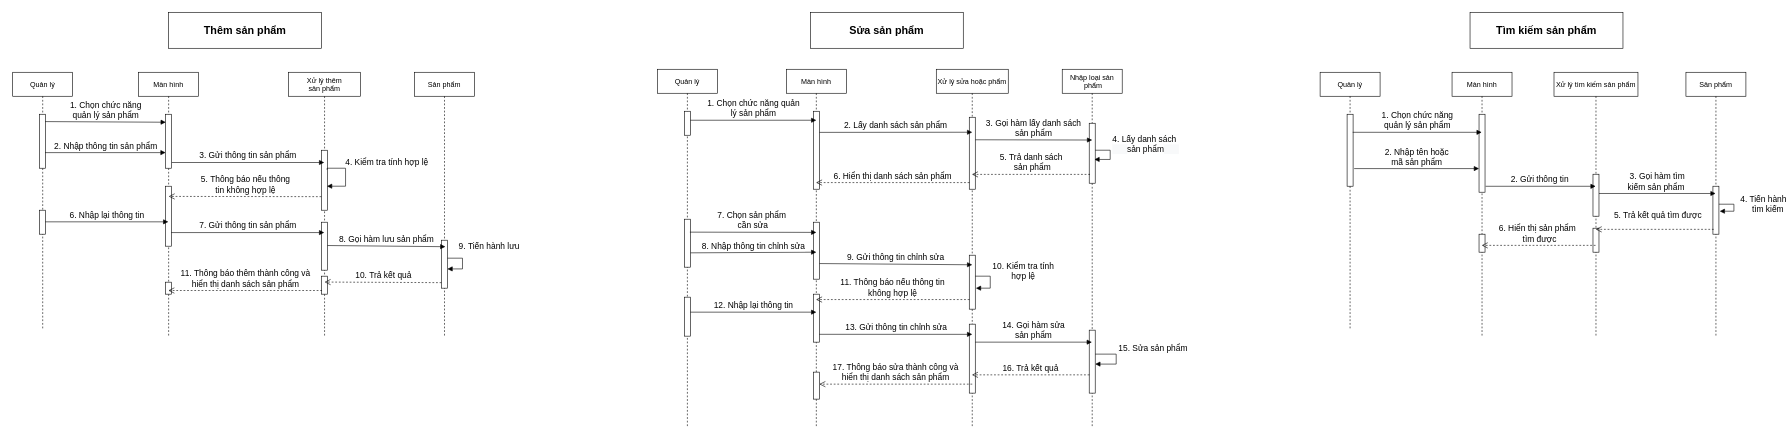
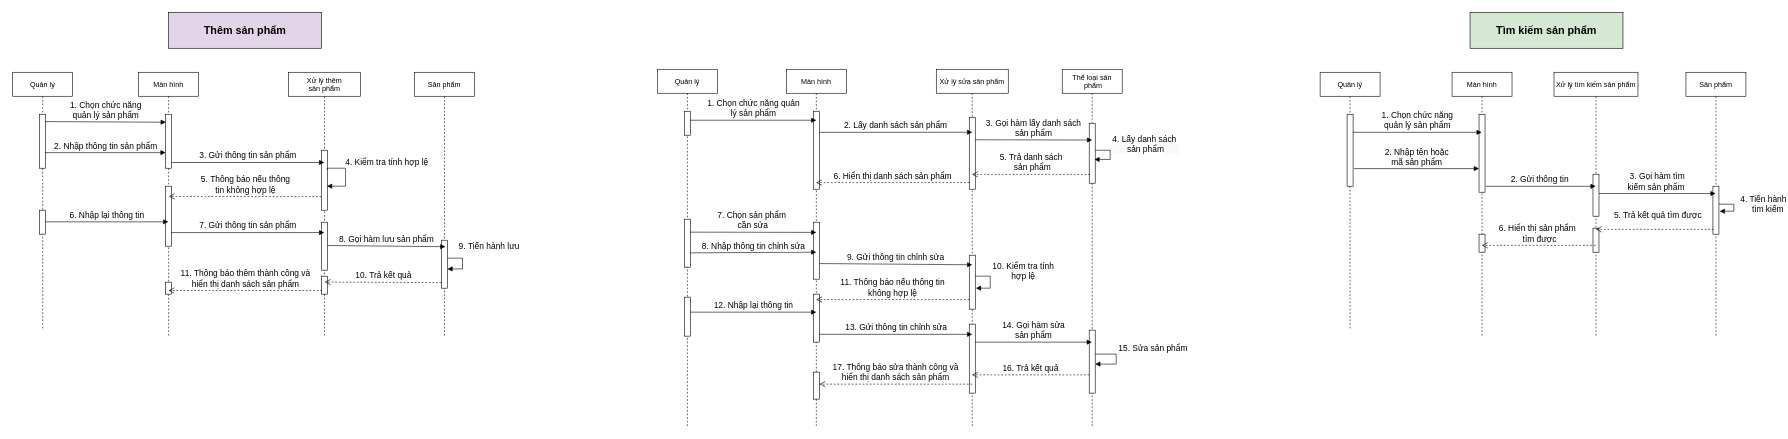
node "Thêm sản phẩm": fillcolor #ffffff -> #e1d5e7
node "Sửa sản phẩm": removed
node "Tìm kiếm sản phẩm": fillcolor #ffffff -> #d5e8d4
node "Nhập loại sản phẩm": label "Nhập loại sản phẩm" -> "Thể loại sản phẩm"
node "Xử lý sửa hoặc phẩm": label "Xử lý sửa hoặc phẩm" -> "Xử lý sửa sản phẩm"
